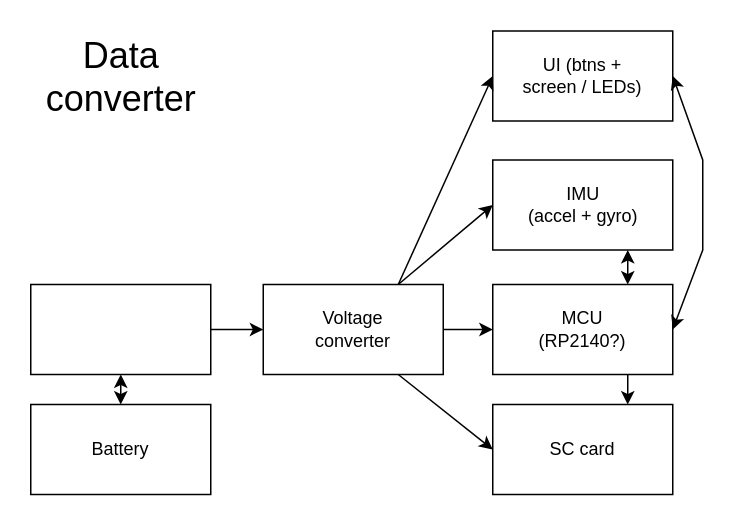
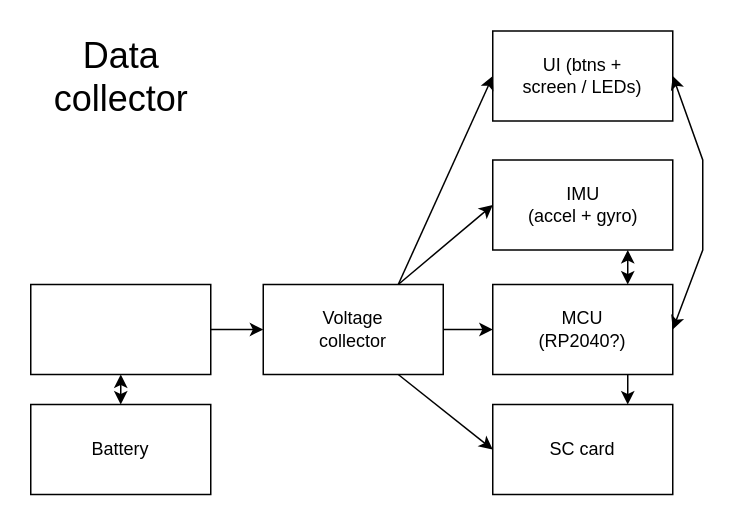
node "Data converter": label "Data converter" -> "Data collector"
node "Voltage converter": label "Voltage converter" -> "Voltage collector"
node "MCU (RP2140?)": label "MCU (RP2140?)" -> "MCU (RP2040?)"
